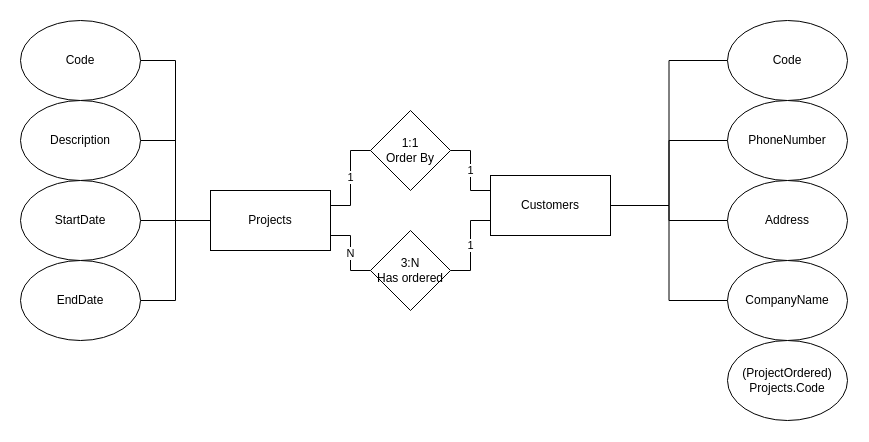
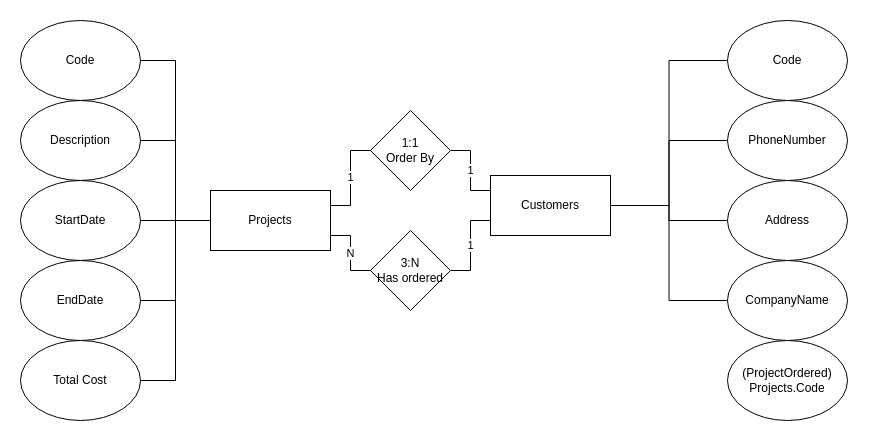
edge "Projects" -- "Total Cost": added
node "Total Cost": added
